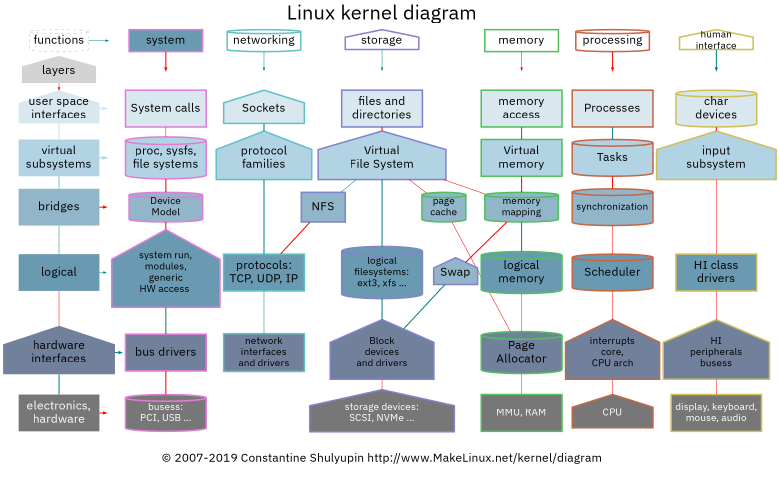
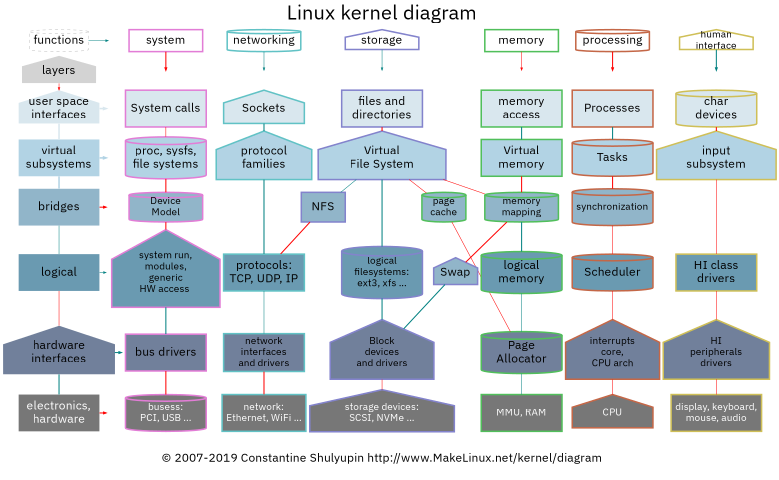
node "system": fillcolor #6a9ab1 -> white
node "HI peripherals busess": label "HI peripherals busess" -> "HI peripherals drivers"
node "network: Ethernet, WiFi ...": added
